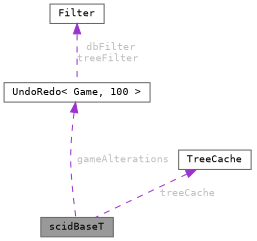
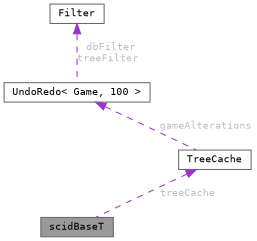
edge "scidBaseT" -> "UndoRedo< Game, 100 >": now "TreeCache" -> "UndoRedo< Game, 100 >"
